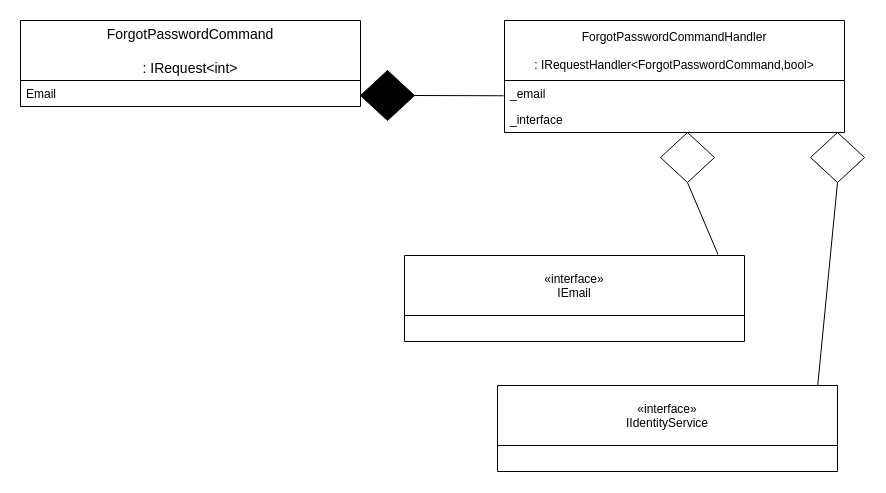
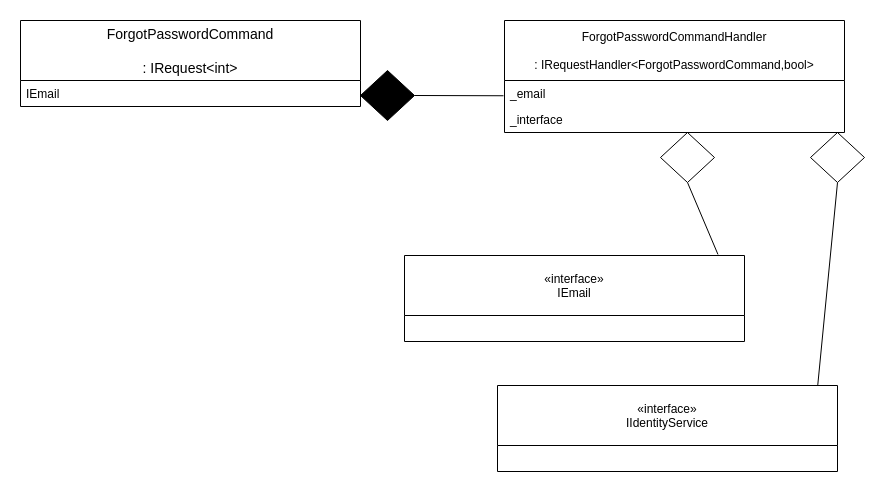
node "Email": label "Email" -> "IEmail"
